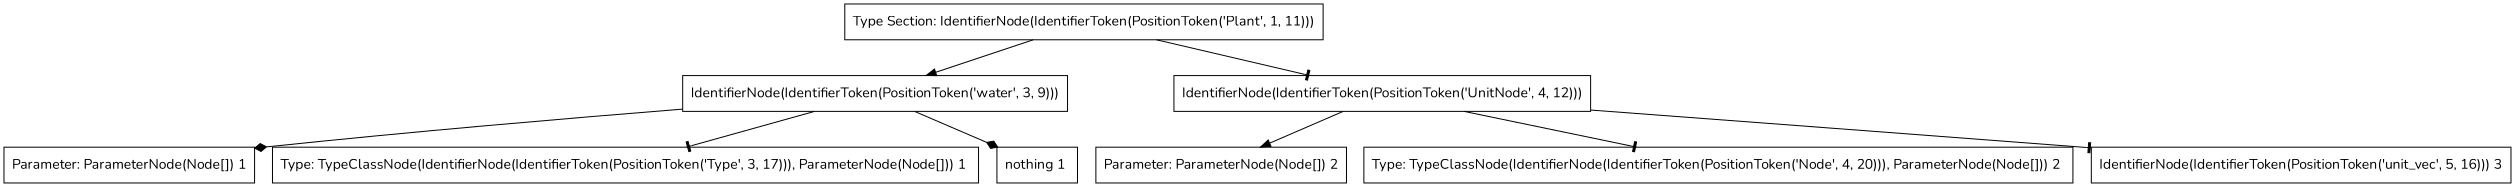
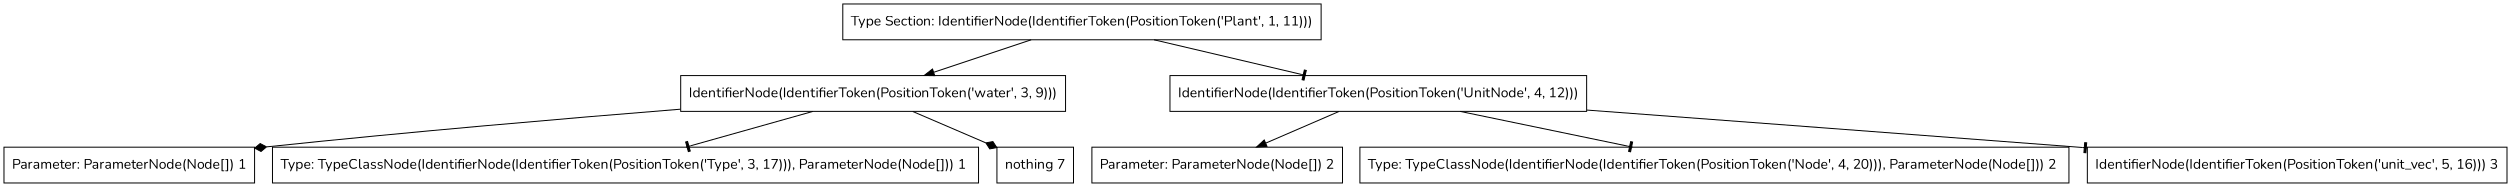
node "nothing 1": label "nothing 1" -> "nothing 7"
